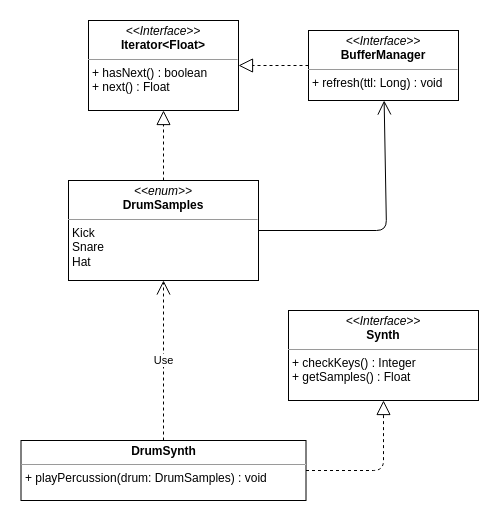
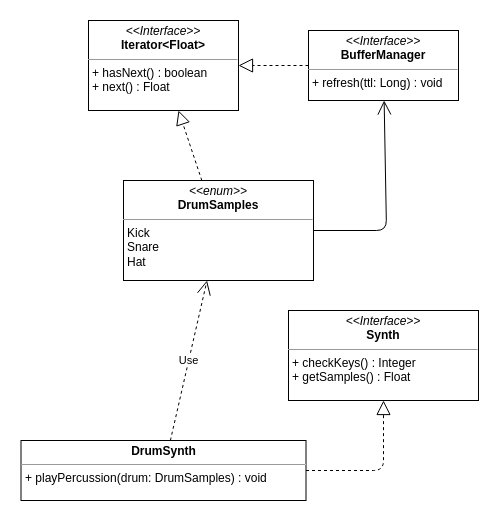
node "<<enum>> DrumSamples Kick Snare Hat": moved (164, 231) -> (219, 231)
